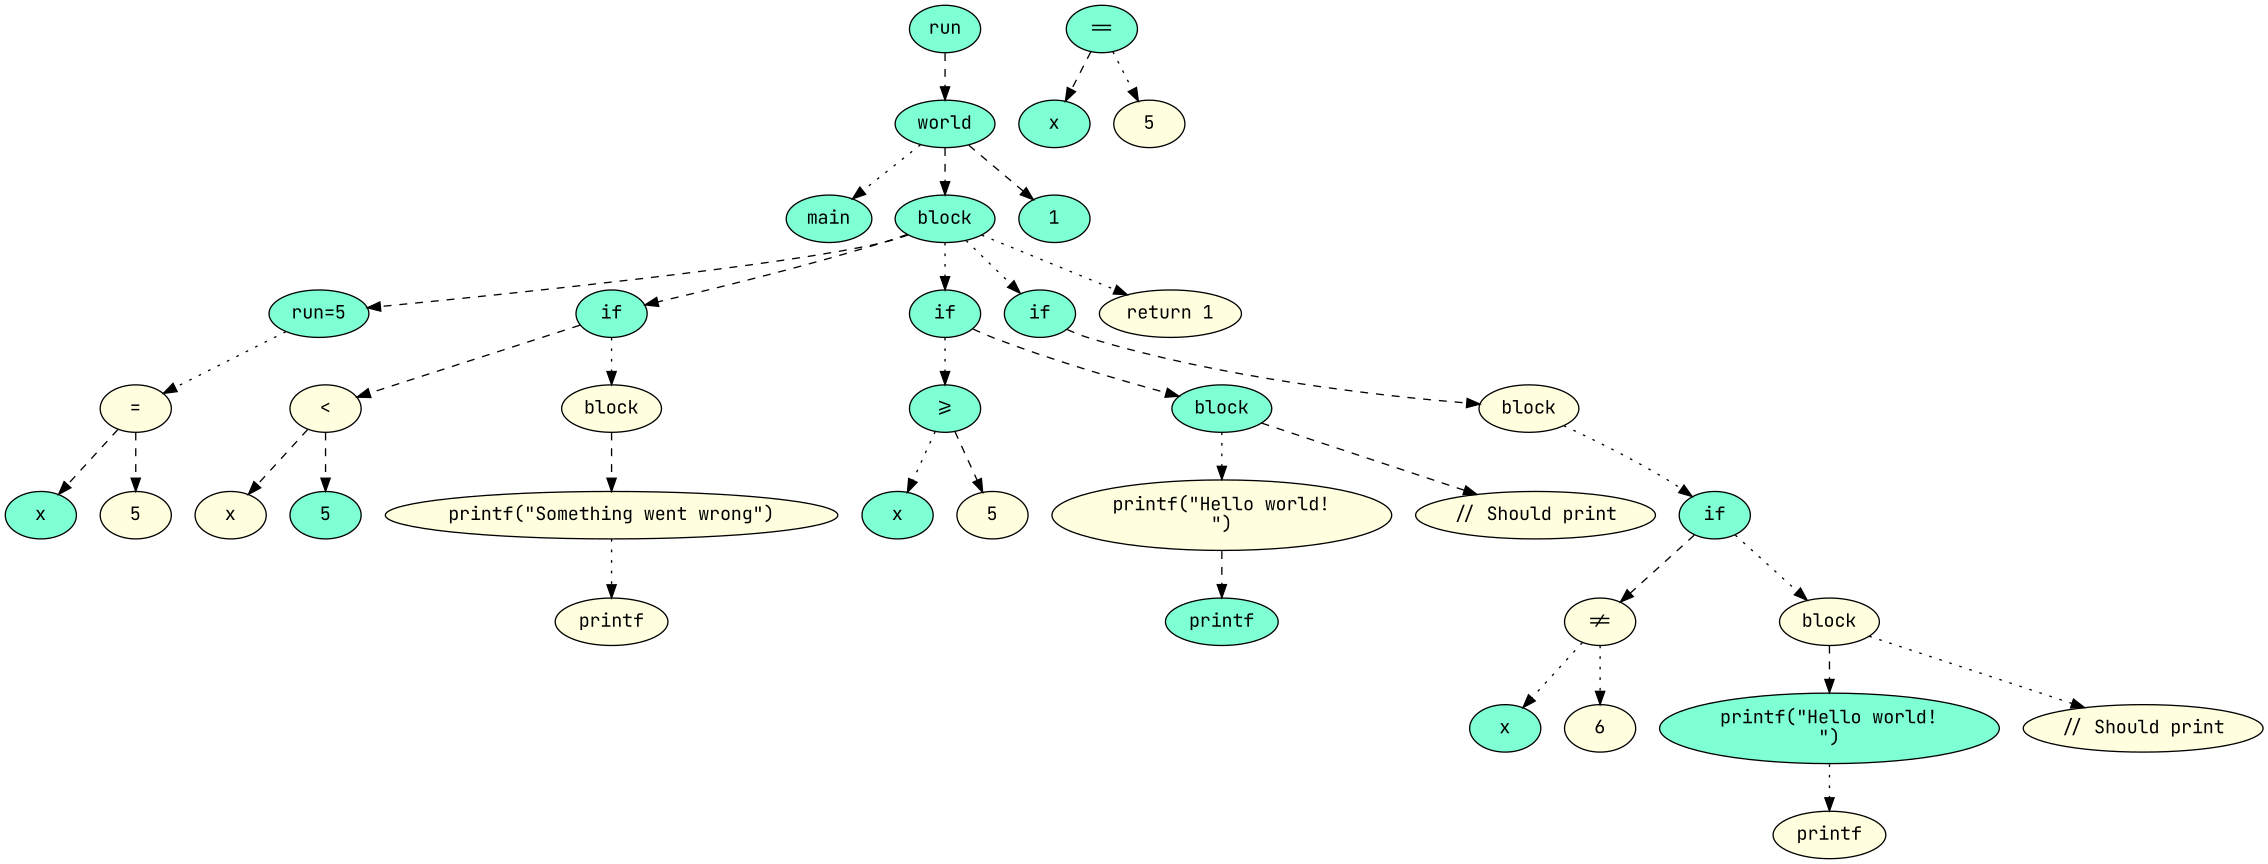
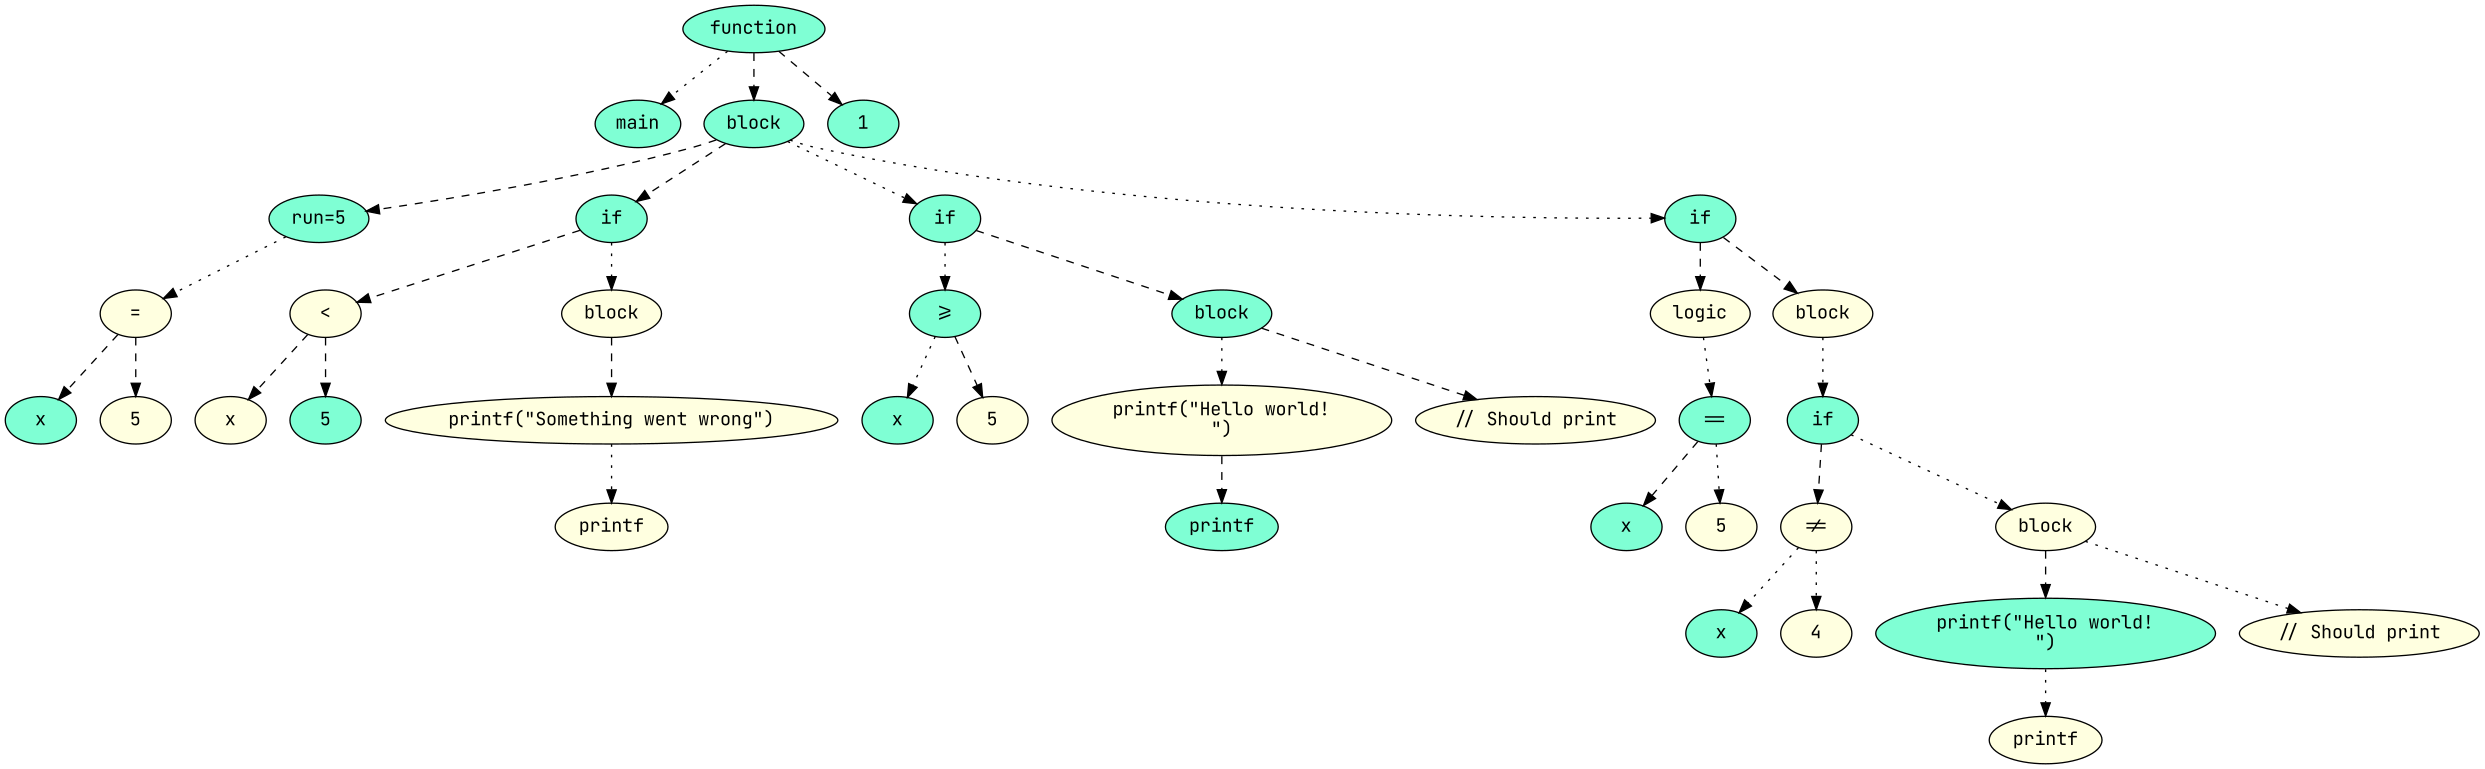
node "run": removed
node "world": label "world" -> "function"
node "return 1": removed
node "logic": added
node "6": label "6" -> "4"
